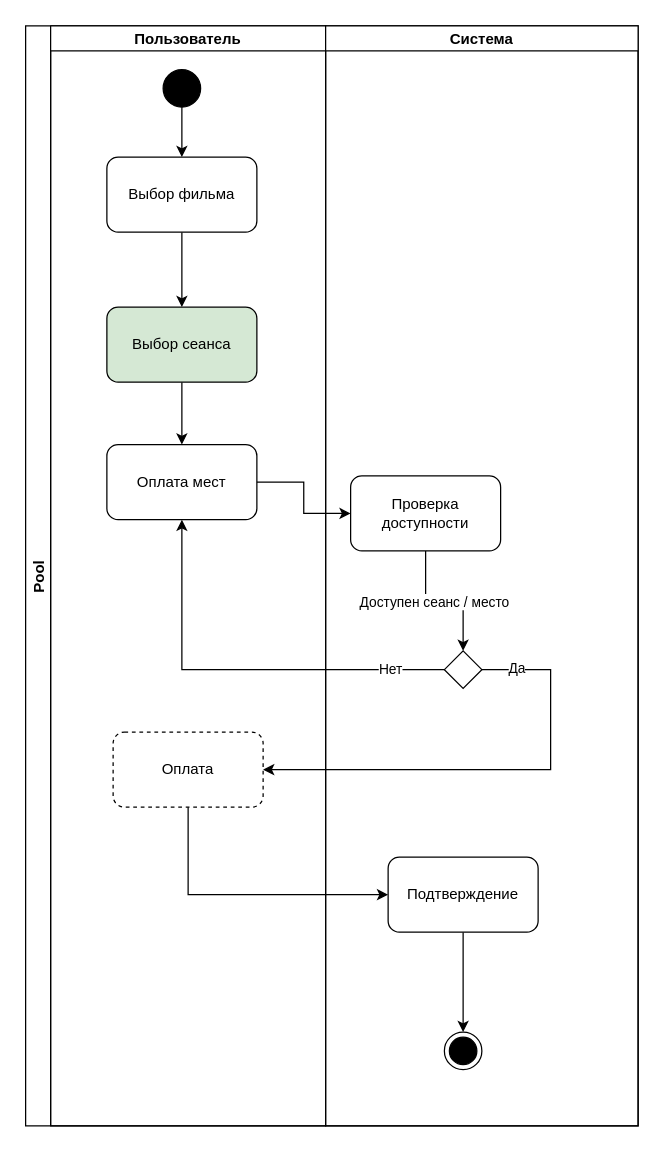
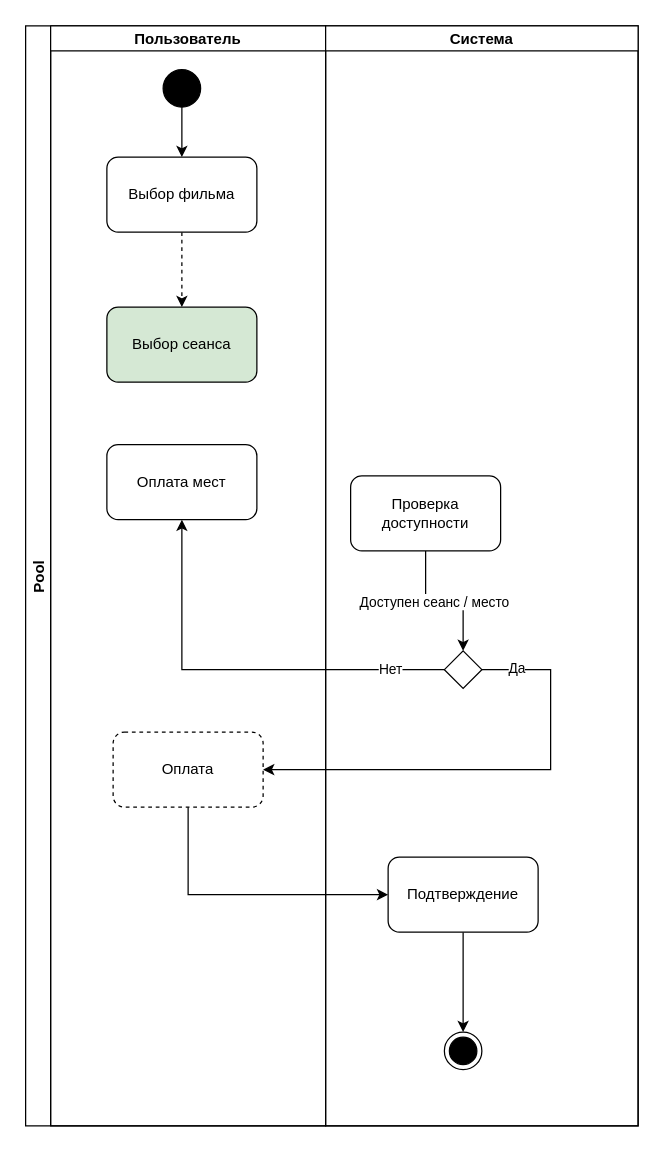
edge "Выбор фильма" -> "Выбор сеанса": style solid -> dashed
edge "Выбор сеанса" -> "Оплата мест": removed
edge "Оплата мест" -> "Проверка доступности": removed
